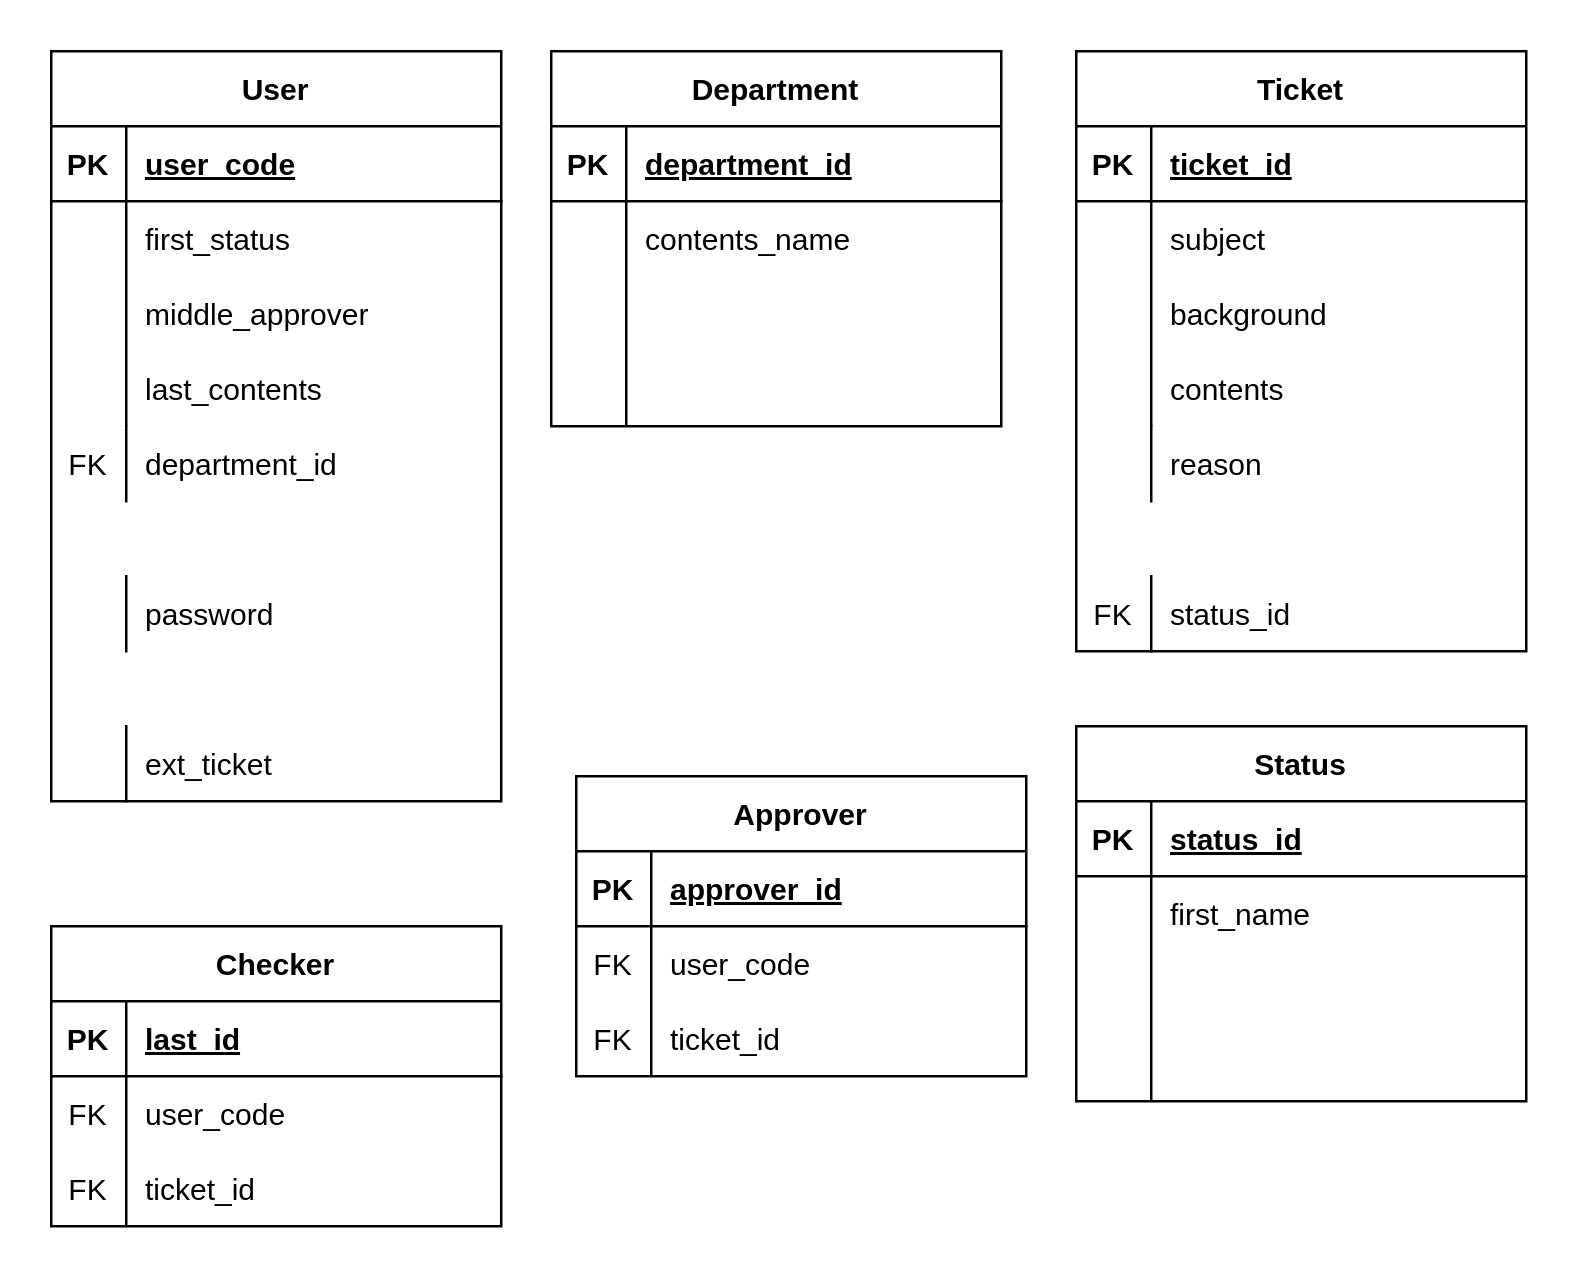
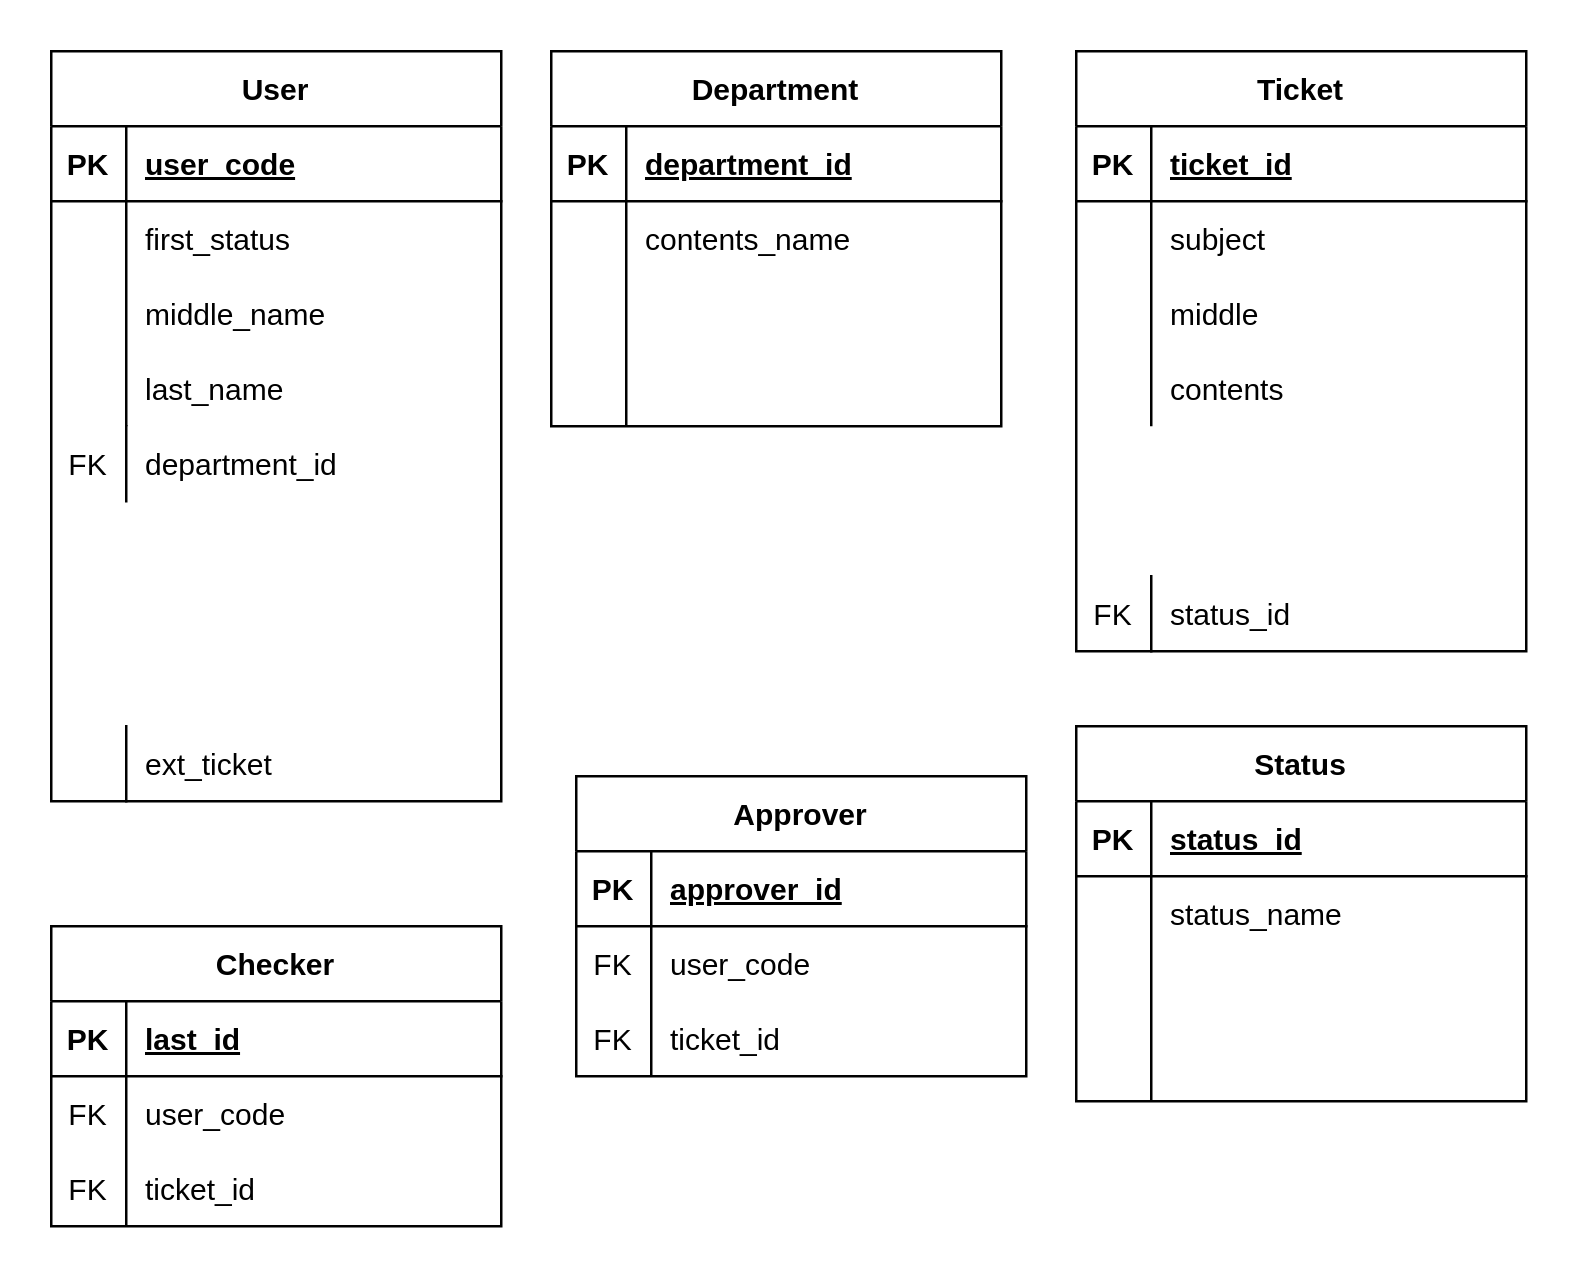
node "middle_approver": label "middle_approver" -> "middle_name"
node "background": label "background" -> "middle"
node "last_contents": label "last_contents" -> "last_name"
node "reason": removed
node "password": removed
node "first_name": label "first_name" -> "status_name"
